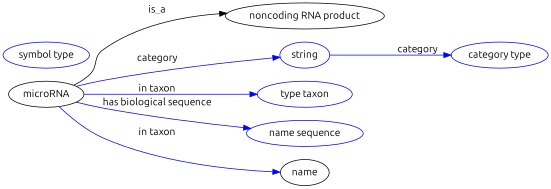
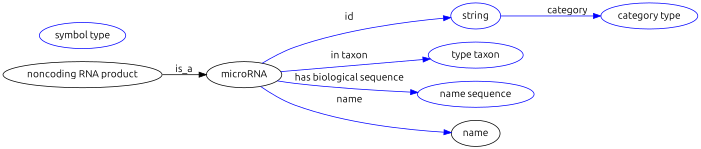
edge "microRNA" -> "noncoding RNA product": reversed
edge "microRNA" -> "string": label "category" -> "id"
edge "microRNA" -> "name": label "in taxon" -> "name"
